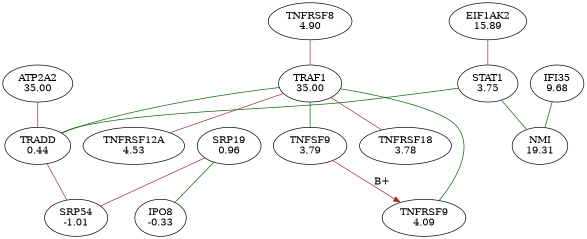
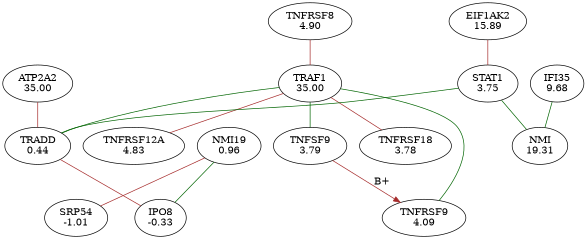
node "TNFRSF12A 4.53": label "TNFRSF12A 4.53" -> "TNFRSF12A 4.83"
node "SRP19 0.96": label "SRP19 0.96" -> "NMI19 0.96"
edge "TRADD 0.44" -- "SRP54 -1.01": now "TRADD 0.44" -- "IPO8 -0.33"
